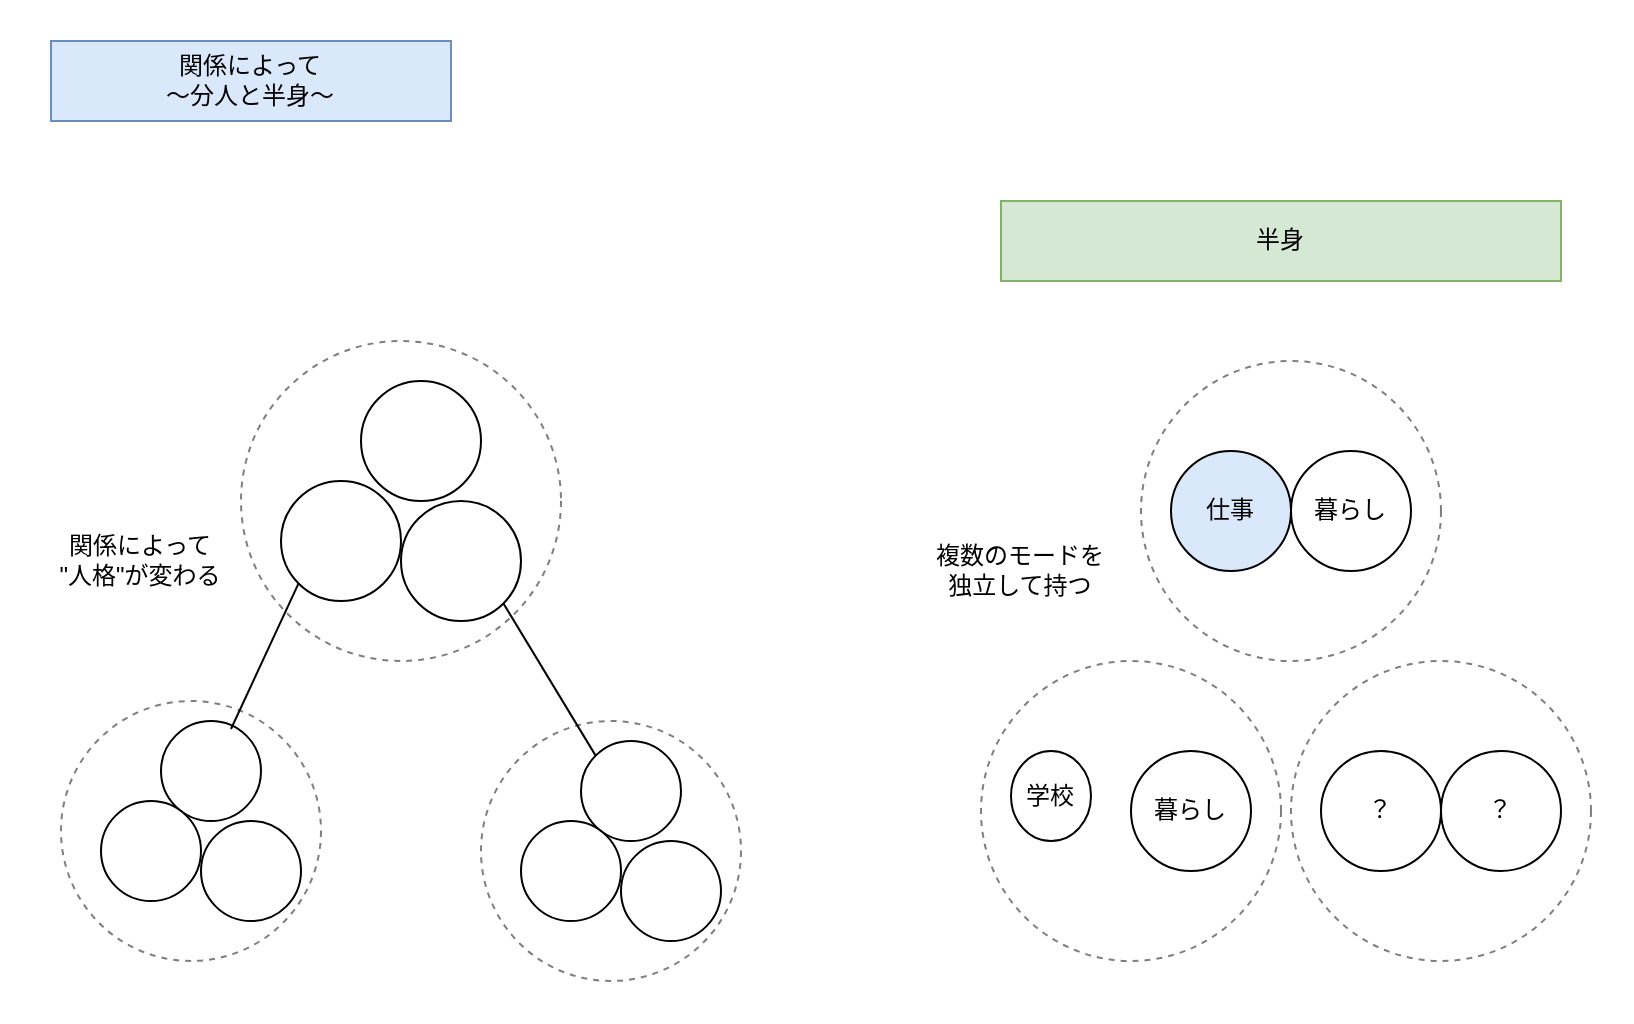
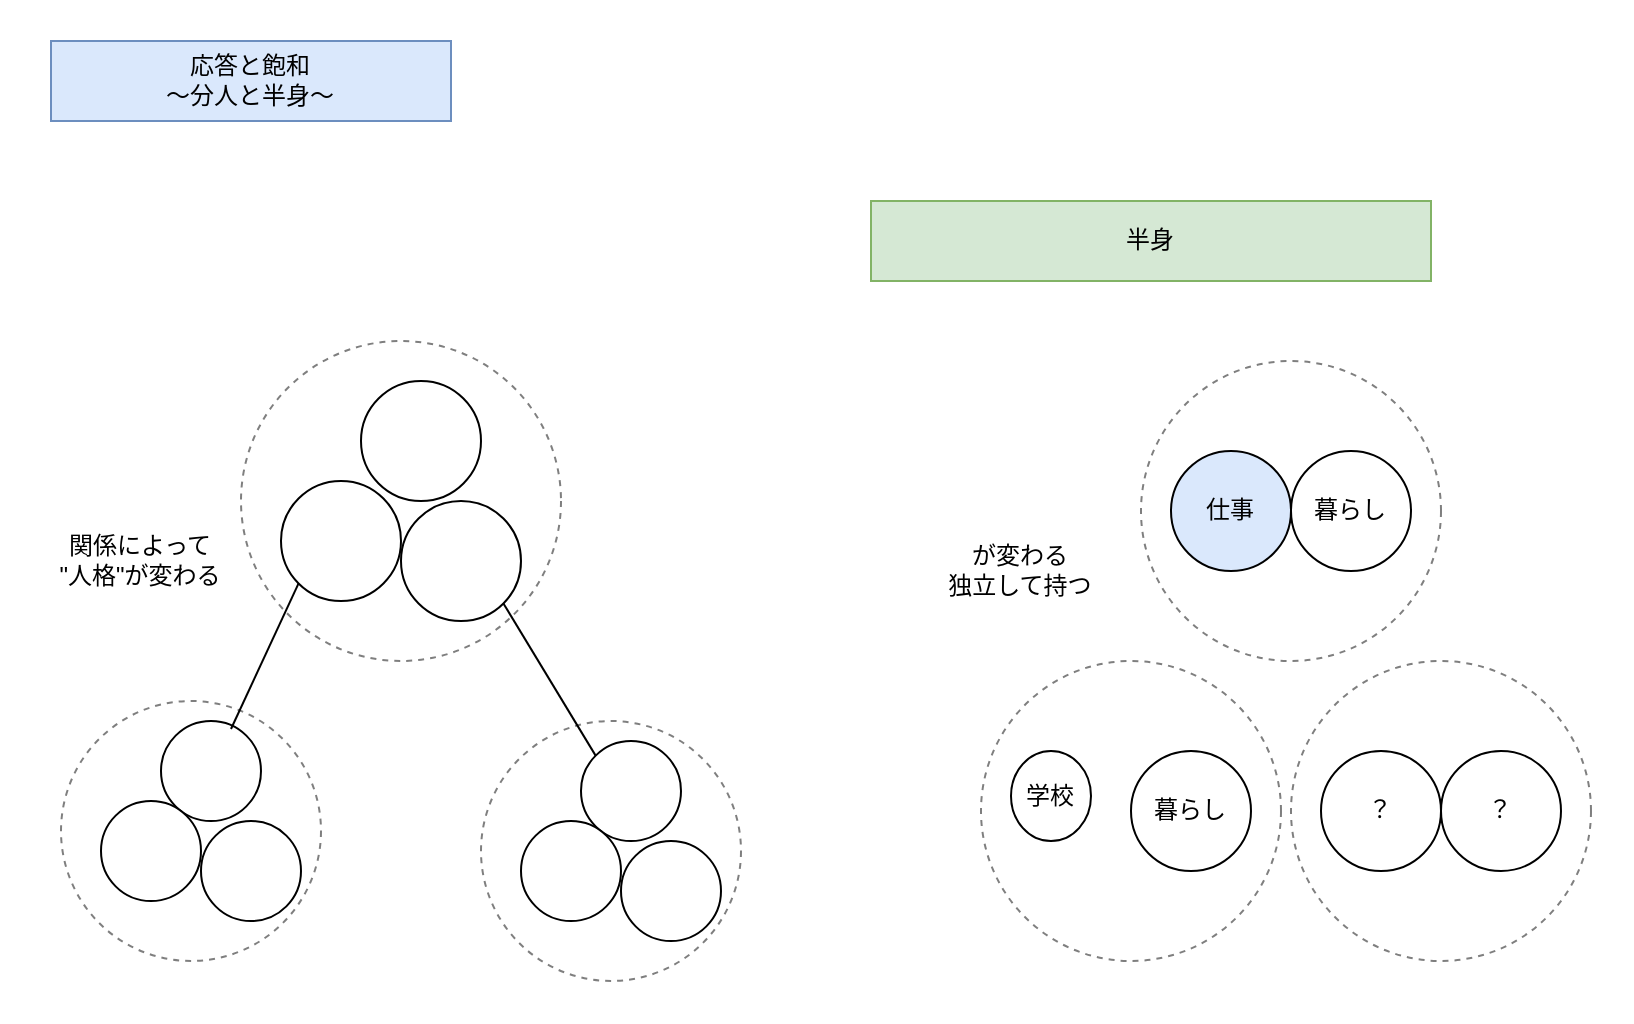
node "関係によって ～分人と半身～": label "関係によって ～分人と半身～" -> "応答と飽和 ～分人と半身～"
node "半身": moved (1281, 241) -> (1151, 241)
node "複数のモードを 独立して持つ": label "複数のモードを 独立して持つ" -> "が変わる 独立して持つ"
